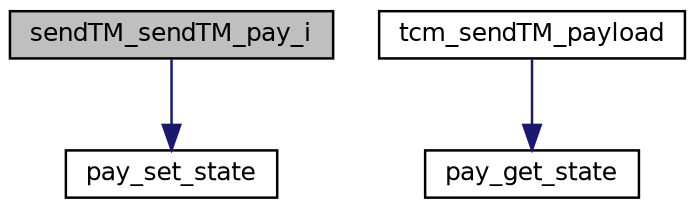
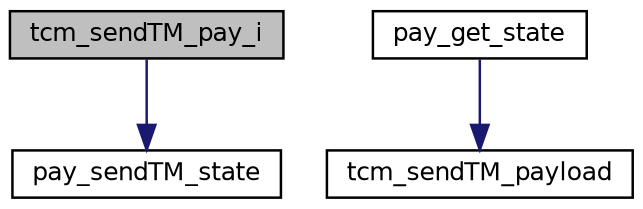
node "sendTM_sendTM_pay_i": label "sendTM_sendTM_pay_i" -> "tcm_sendTM_pay_i"
edge "tcm_sendTM_payload" -> "pay_get_state": reversed
node "pay_set_state": label "pay_set_state" -> "pay_sendTM_state"
